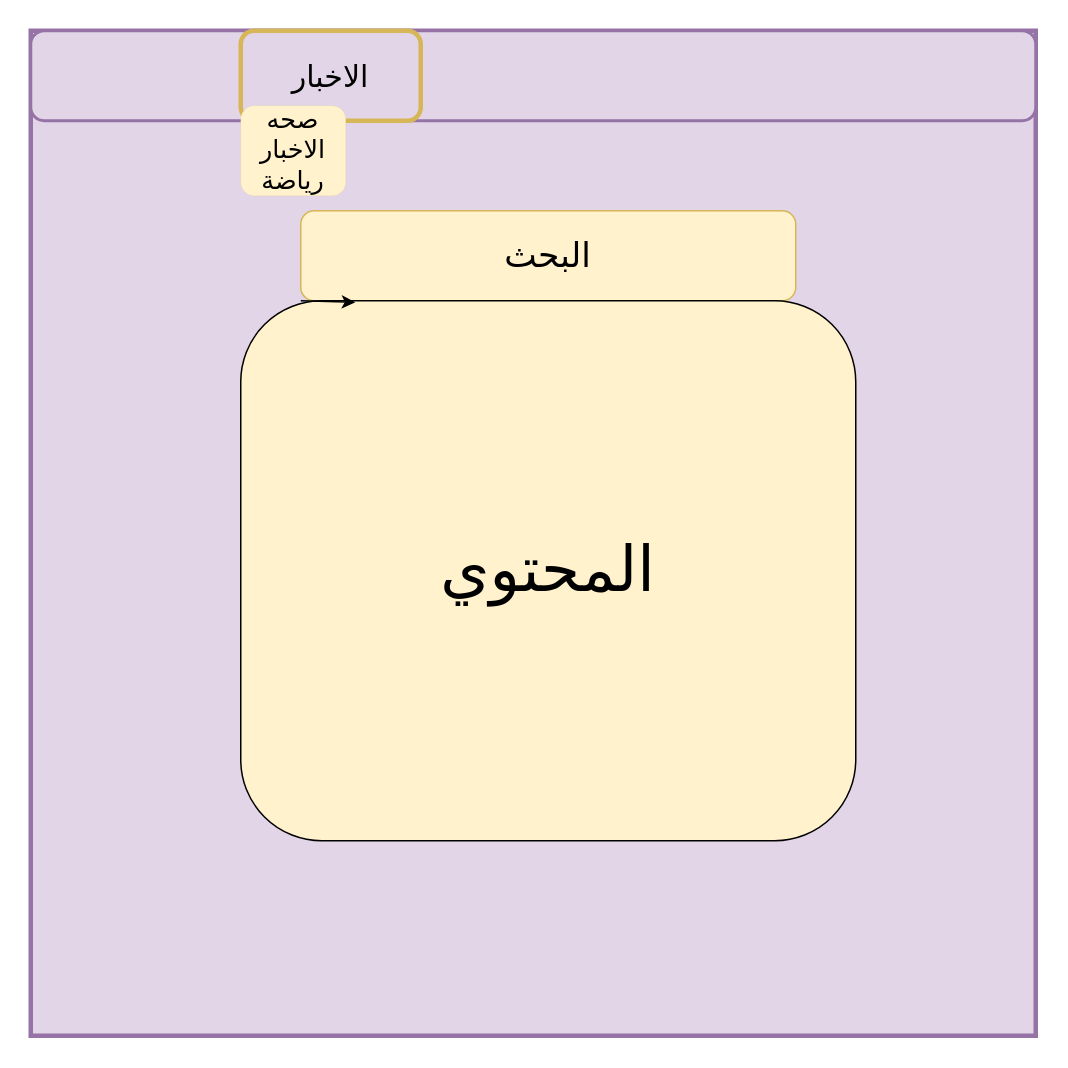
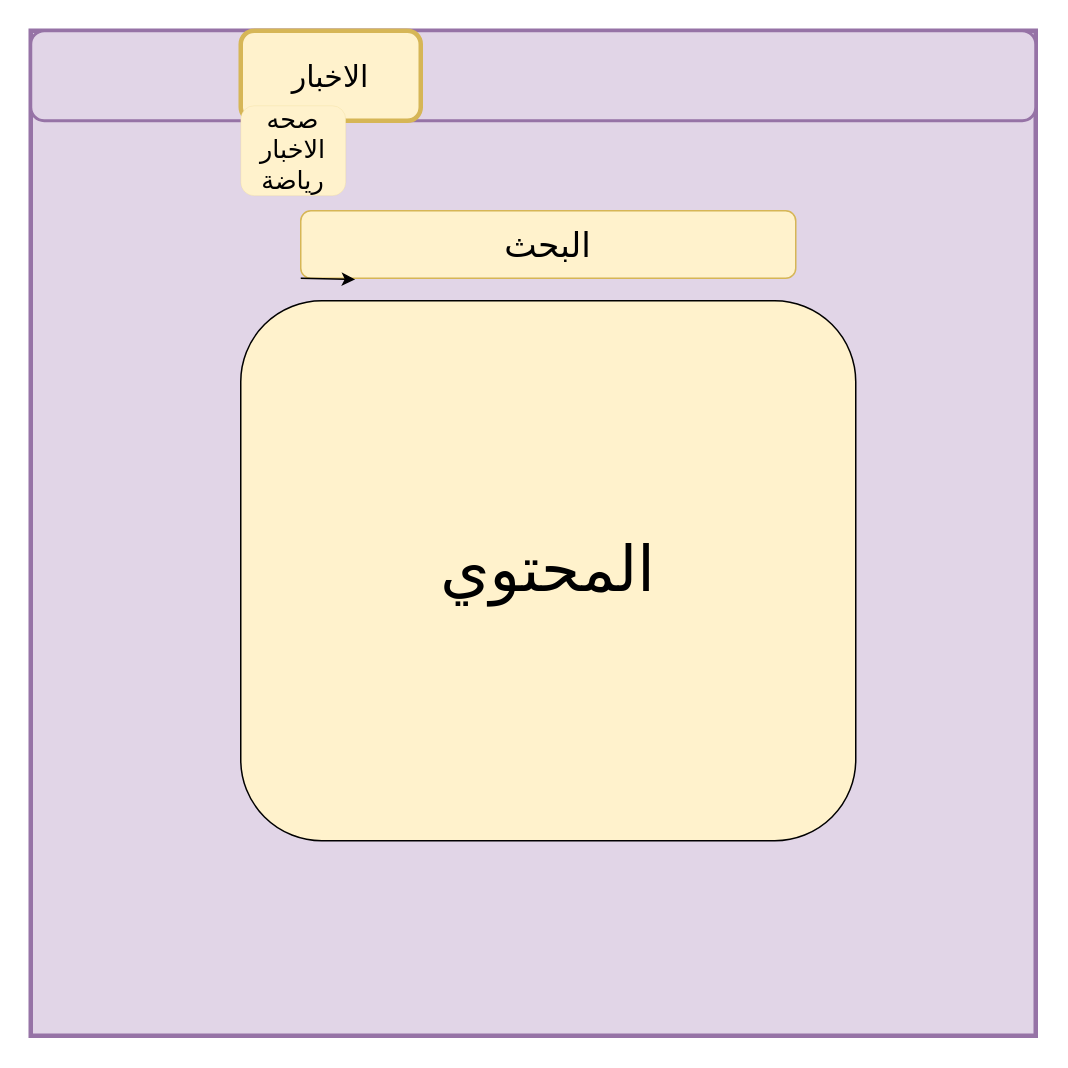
node "الاخبار": fillcolor #e1d5e7 -> #fff2cc
node "البحث": size 495x90 -> 495x68
